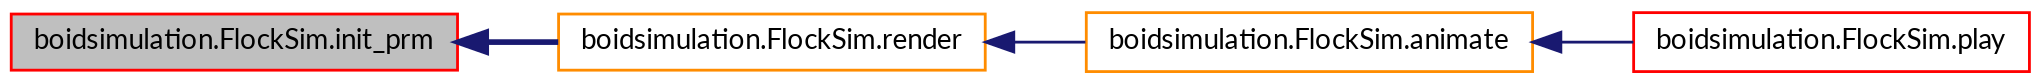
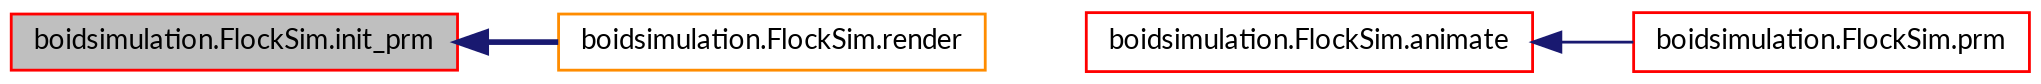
edge "boidsimulation.FlockSim.animate" -> "boidsimulation.FlockSim.render": removed
node "boidsimulation.FlockSim.animate": color darkorange -> red
node "boidsimulation.FlockSim.play": label "boidsimulation.FlockSim.play" -> "boidsimulation.FlockSim.prm"
